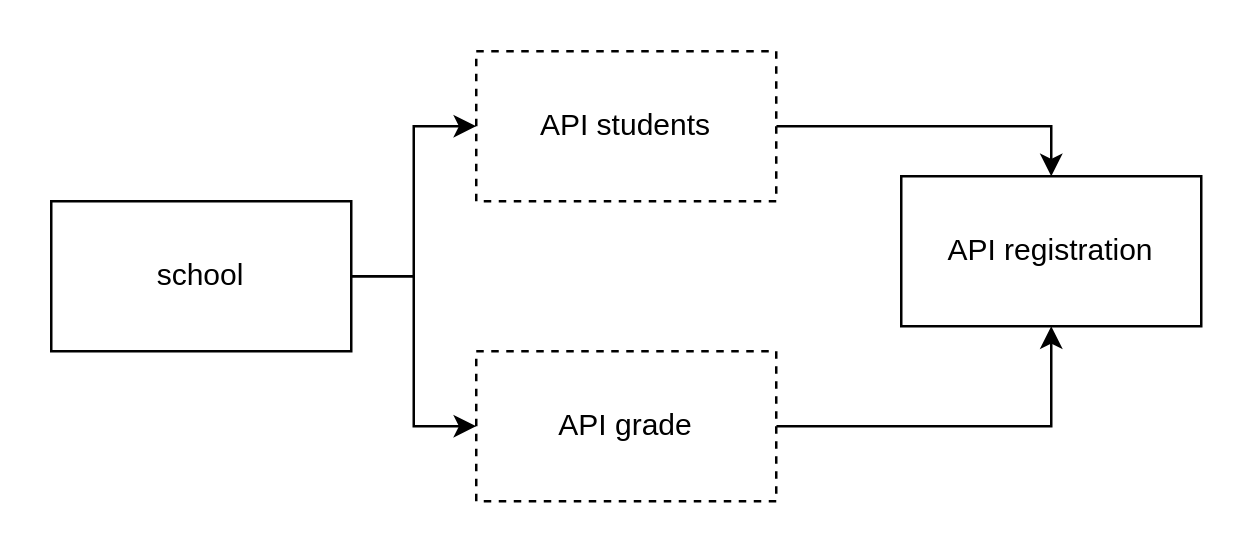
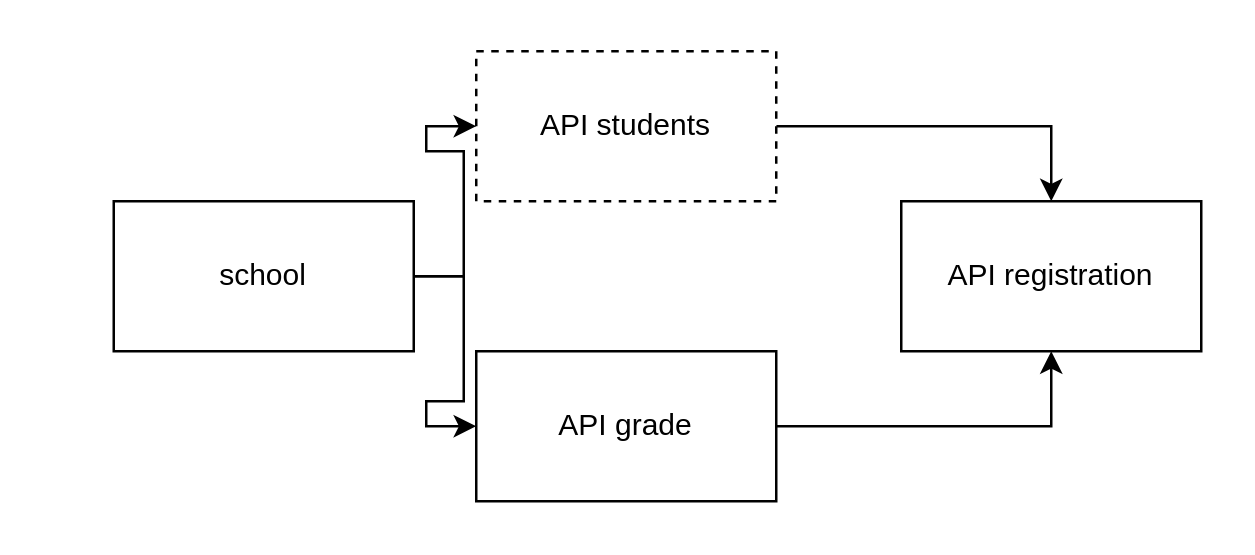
node "API registration": moved (1051, 251) -> (1051, 276)
node "school": moved (201, 276) -> (264, 276)
node "API grade": style dashed -> solid
